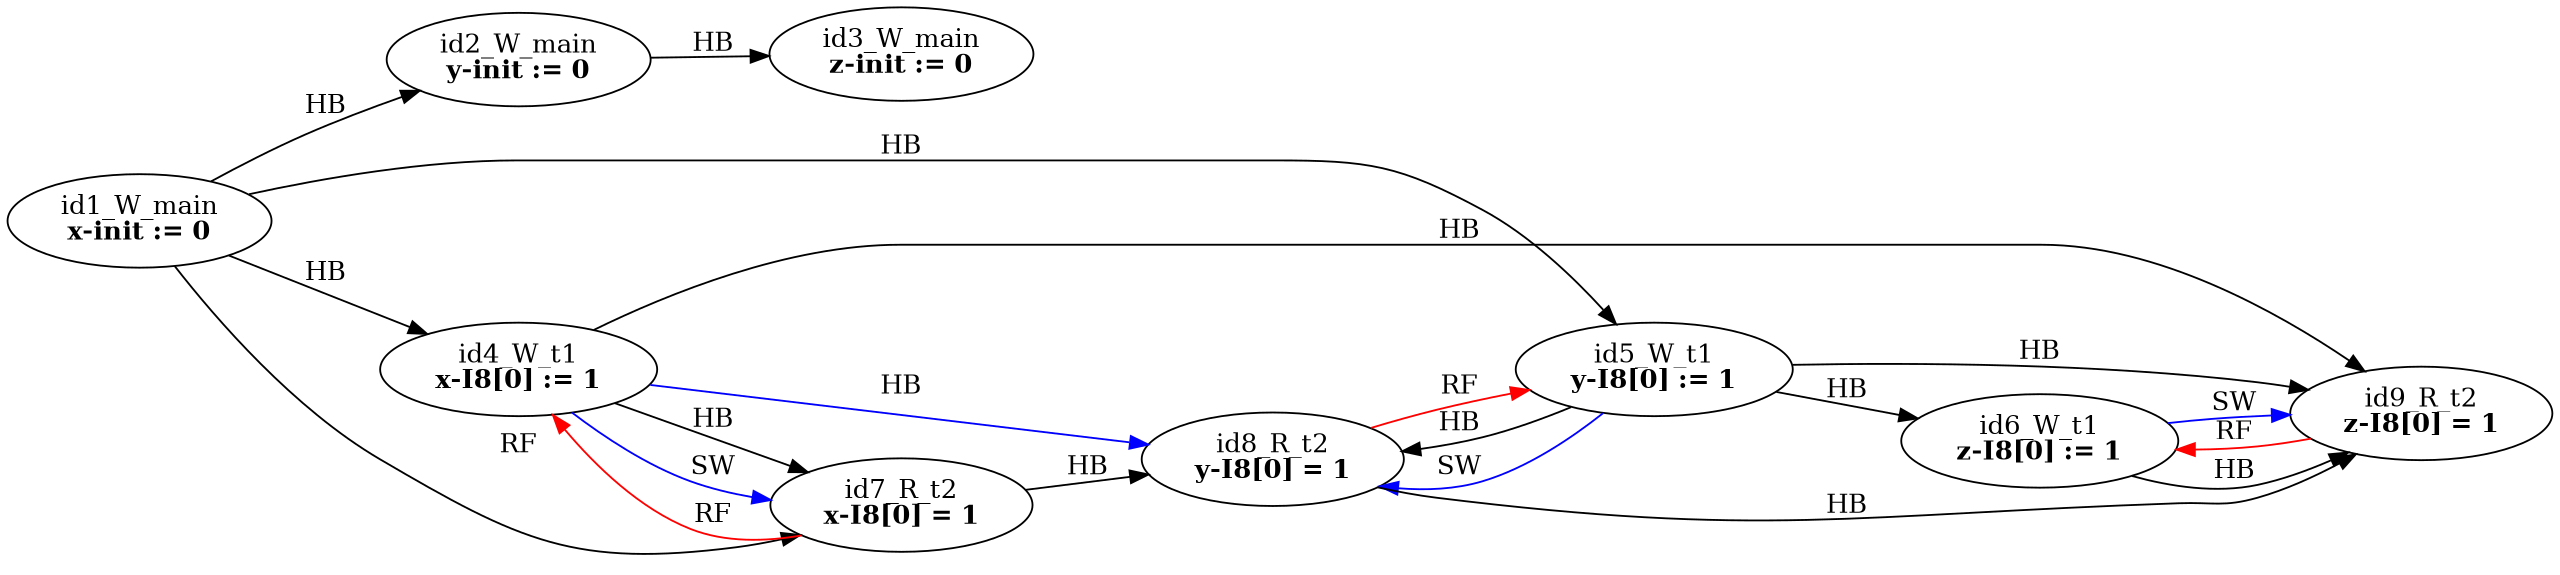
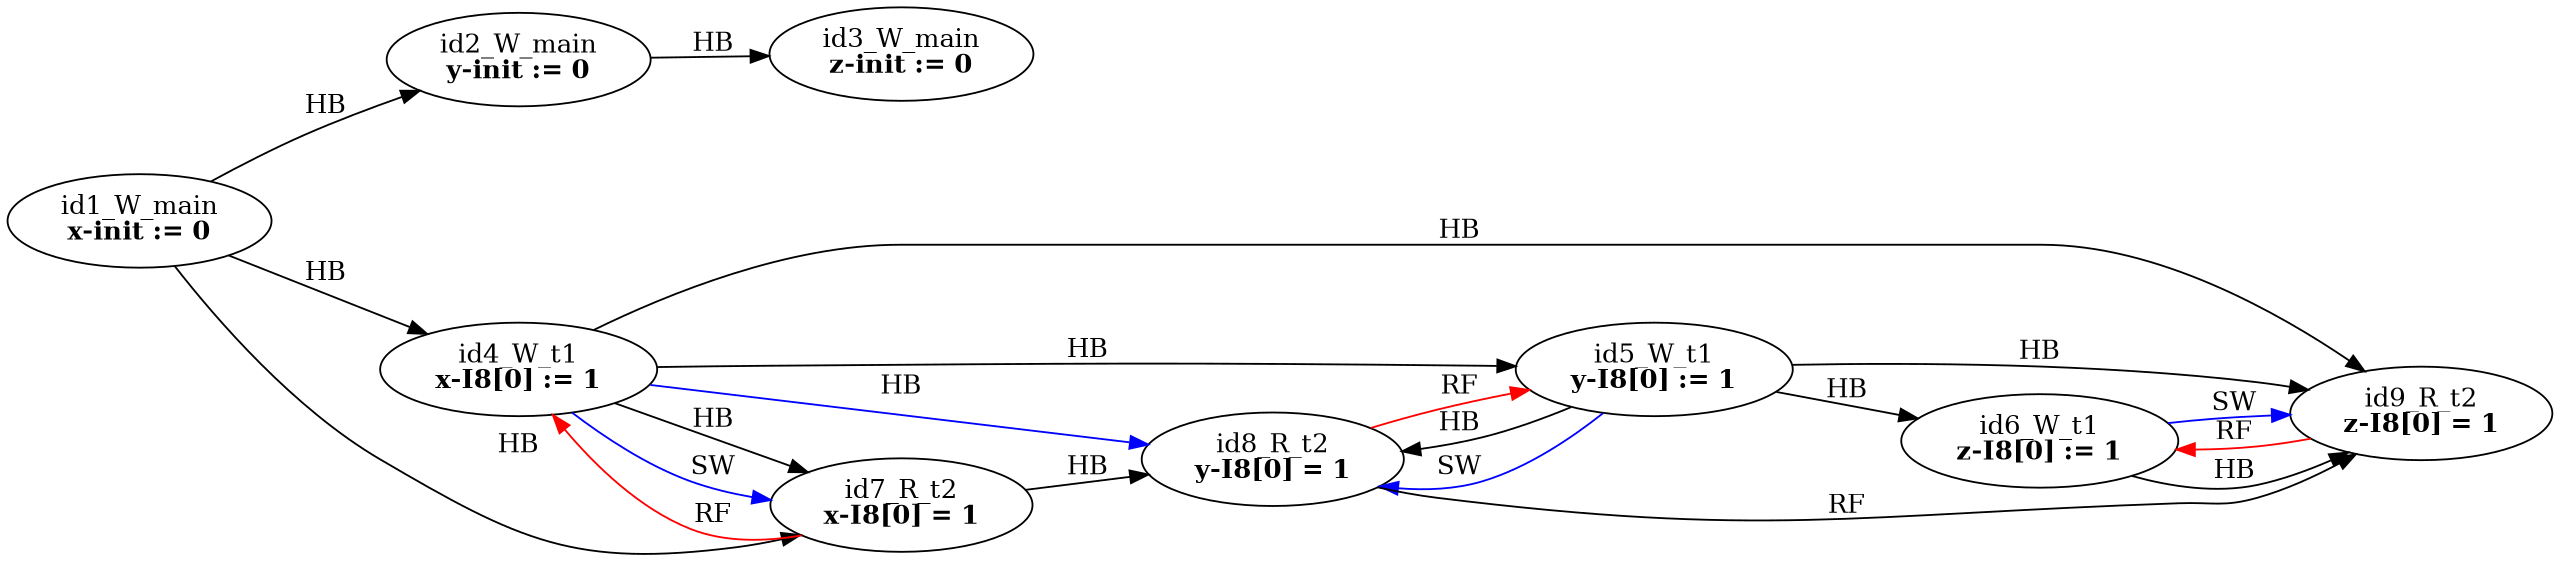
edge "id1_W_main" -> "id5_W_t1": now "id4_W_t1" -> "id5_W_t1"
edge "id1_W_main" -> "id7_R_t2": label "RF" -> "HB"
edge "id8_R_t2" -> "id9_R_t2": label "HB" -> "RF"
